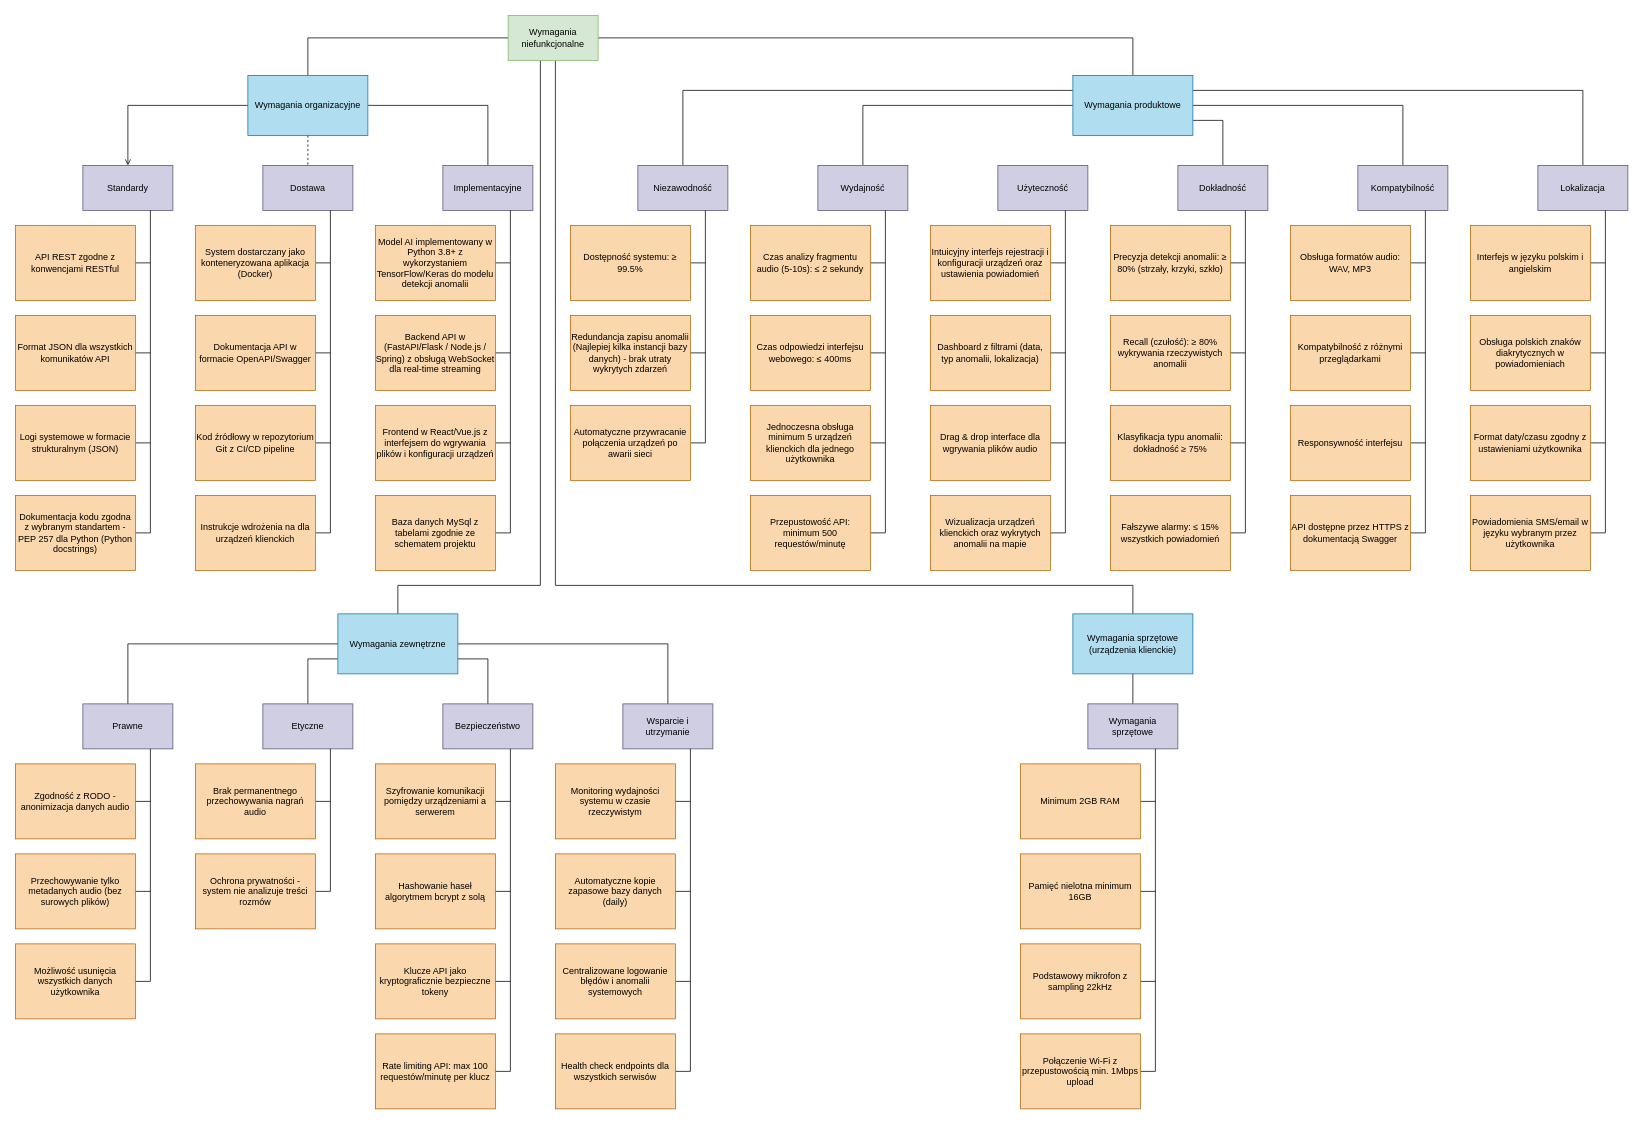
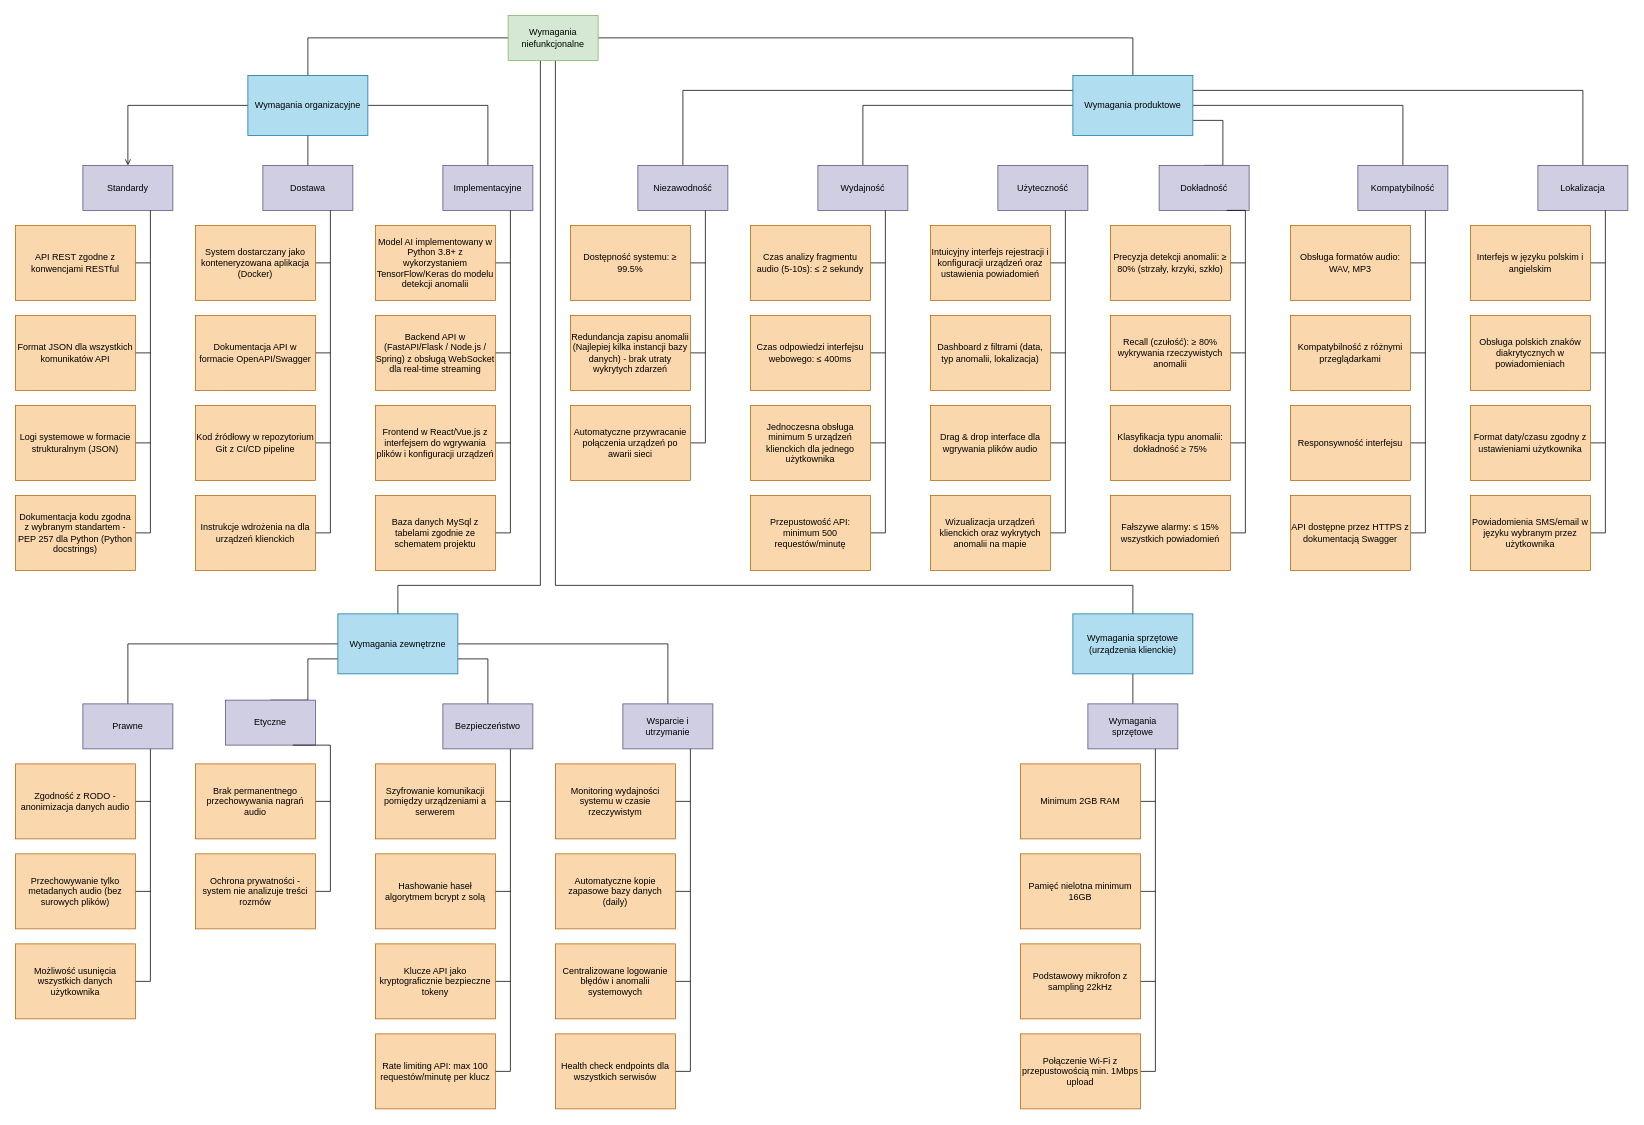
edge "Wymagania organizacyjne" -- "Dostawa": style dashed -> solid
node "Dokładność": moved (1223, 188) -> (1204, 188)
node "Etyczne": moved (308, 726) -> (270, 723)
